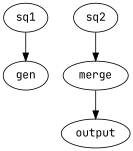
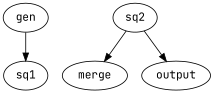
edge "sq1" -> "gen": reversed
edge "merge" -> "output": now "sq2" -> "output"
